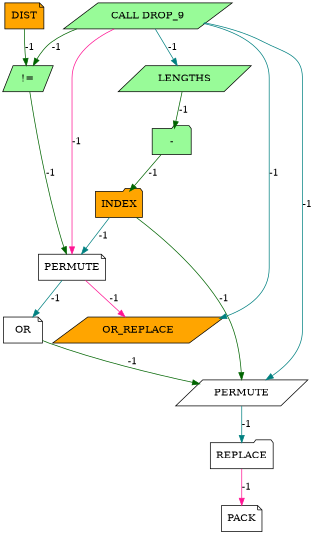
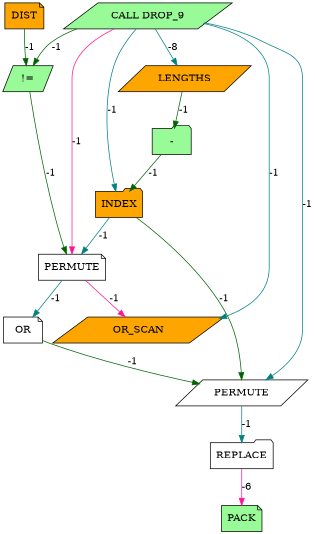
edge "CALL DROP_9" -> "LENGTHS": label "-1" -> "-8"
node "LENGTHS": fillcolor palegreen -> orange
edge "CALL DROP_9" -> "INDEX": added, label "-1"
node "OR_REPLACE": label "OR_REPLACE" -> "OR_SCAN"
edge "REPLACE" -> "PACK": label "-1" -> "-6"
node "PACK": fillcolor white -> palegreen
